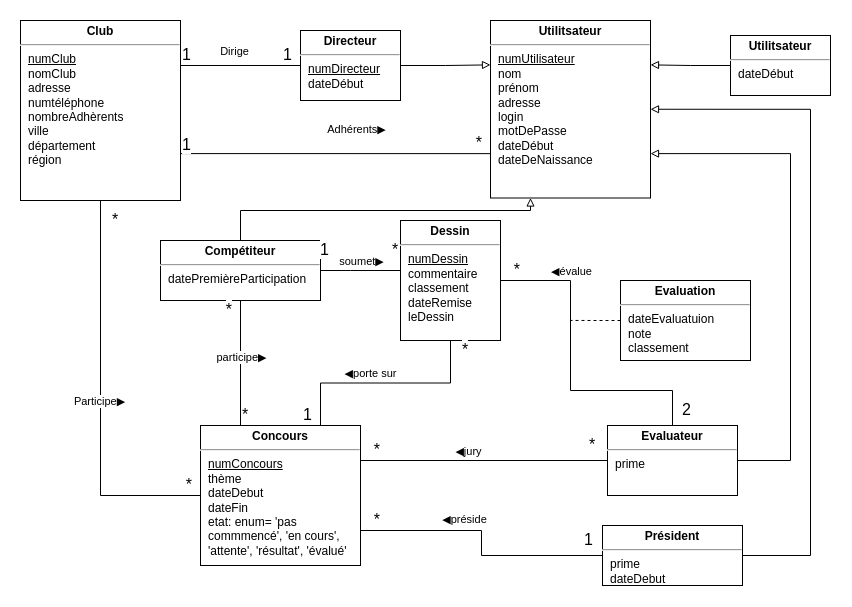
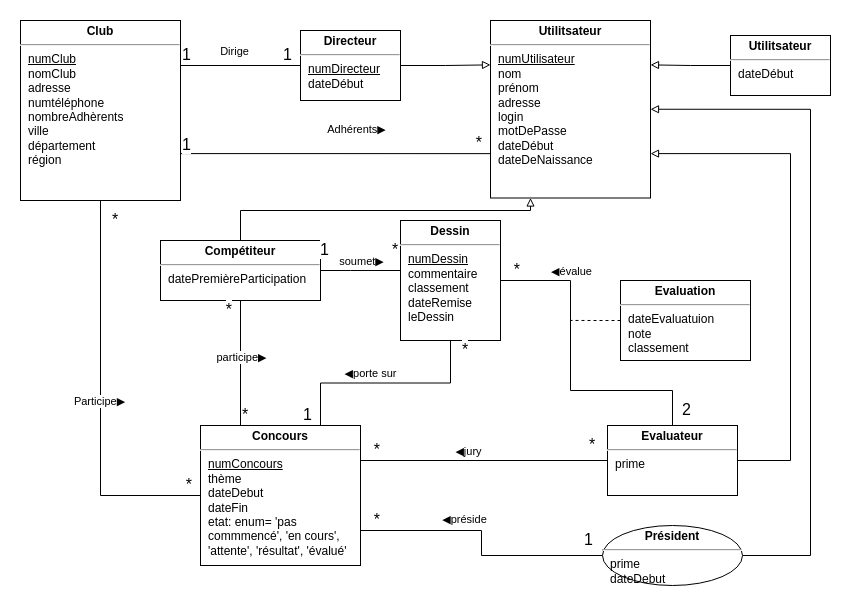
node "Président prime dateDebut": shape rectangle -> ellipse
